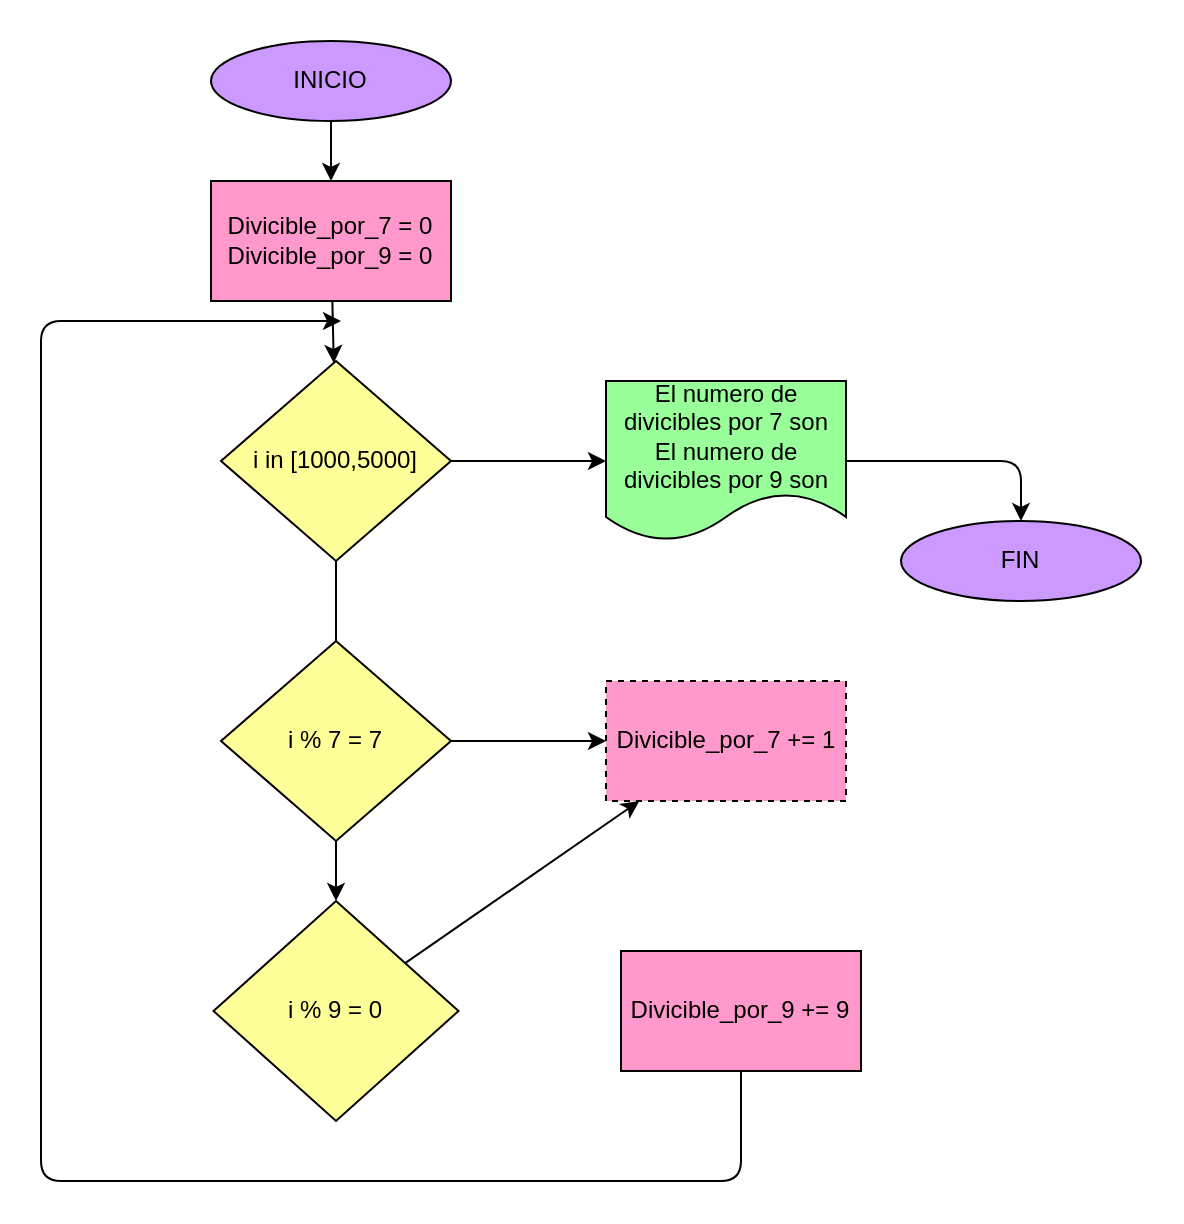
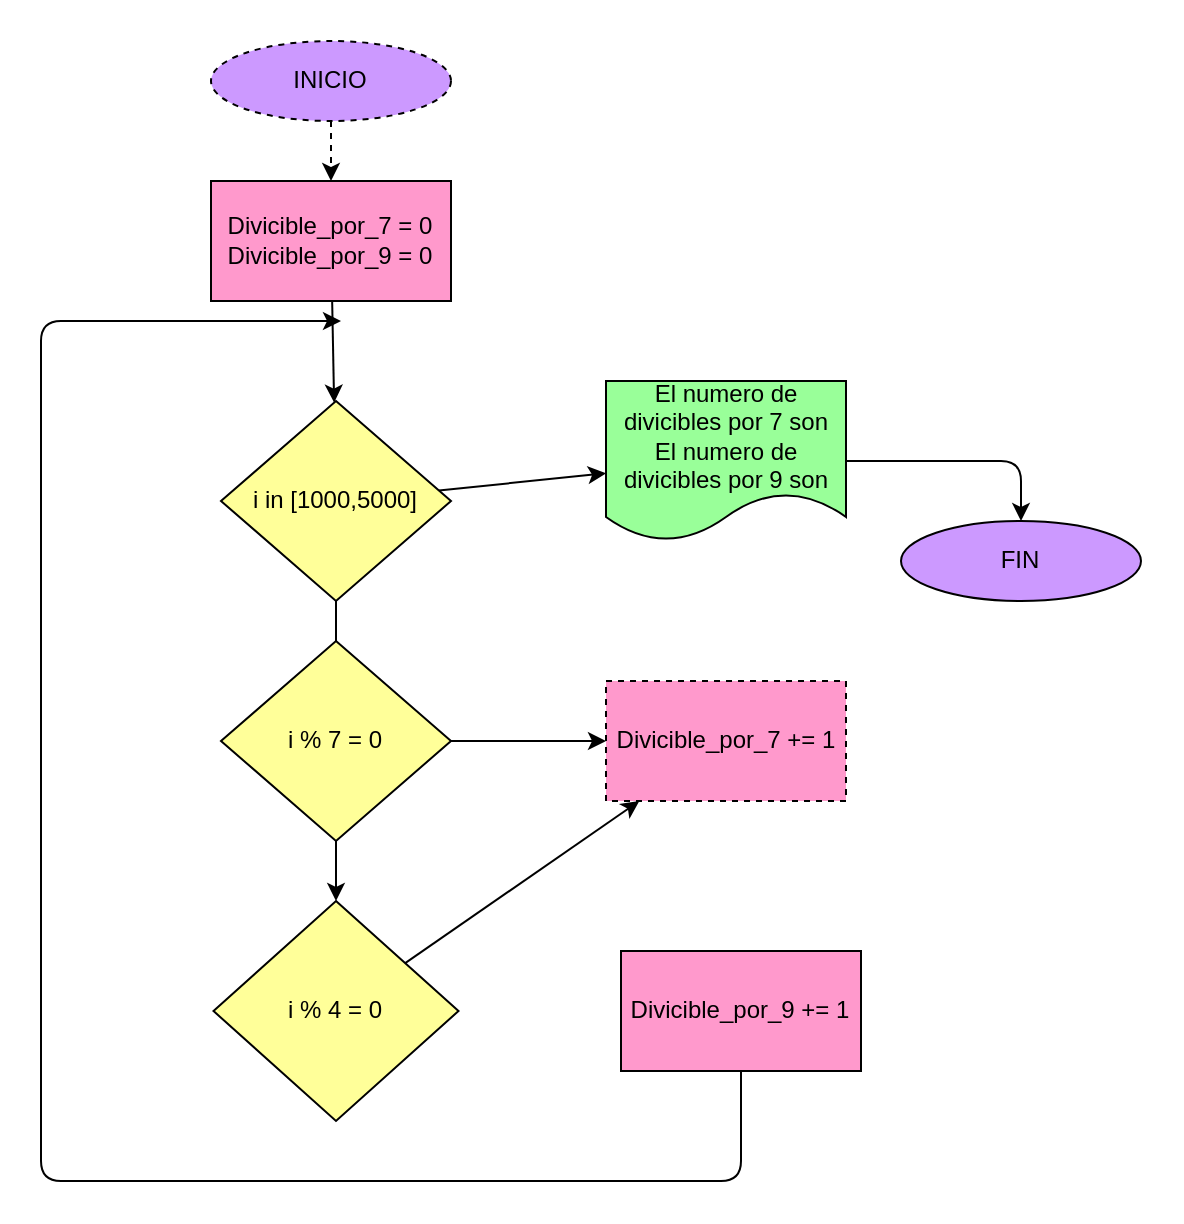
node "INICIO": style solid -> dashed
edge "INICIO" -> "Divicible_por_7 = 0 Divicible_por_9 = 0": style solid -> dashed
node "i in [1000,5000]": moved (336, 461) -> (336, 501)
node "i % 7 = 7": label "i % 7 = 7" -> "i % 7 = 0"
node "i % 9 = 0": label "i % 9 = 0" -> "i % 4 = 0"
node "Divicible_por_9 += 9": label "Divicible_por_9 += 9" -> "Divicible_por_9 += 1"
